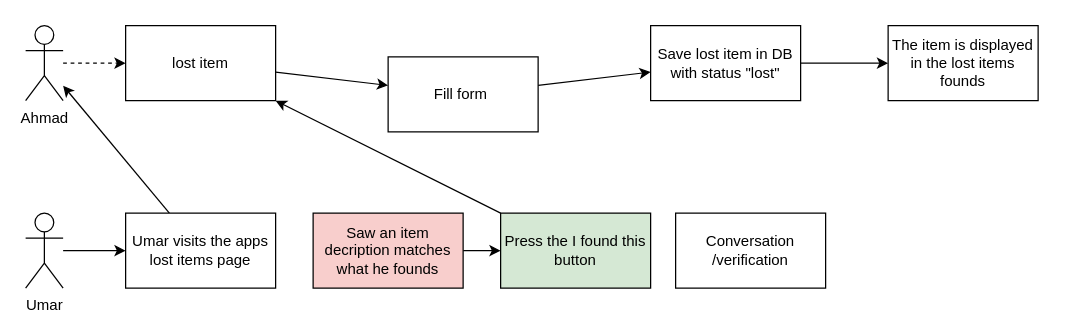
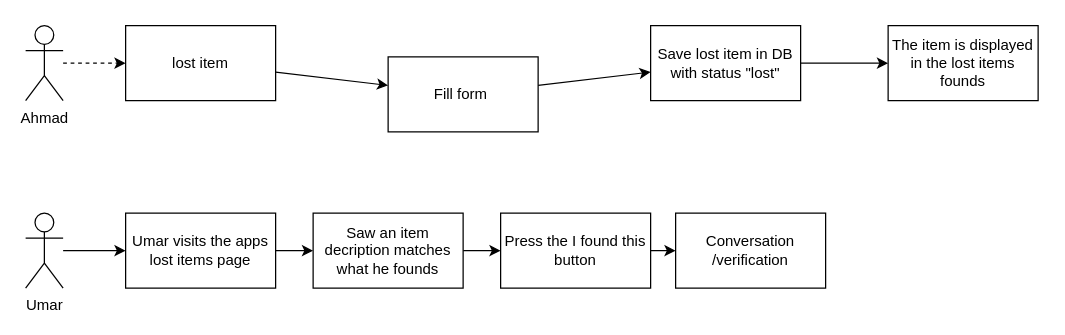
edge "Umar visits the apps lost items page" -> "Ahmad": now "Umar visits the apps lost items page" -> "Saw an item decription matches what he founds"
edge "Press the I found this button" -> "lost item": now "Press the I found this button" -> "Conversation /verification"
node "Saw an item decription matches what he founds": fillcolor #f8cecc -> #ffffff
node "Press the I found this button": fillcolor #d5e8d4 -> #ffffff
